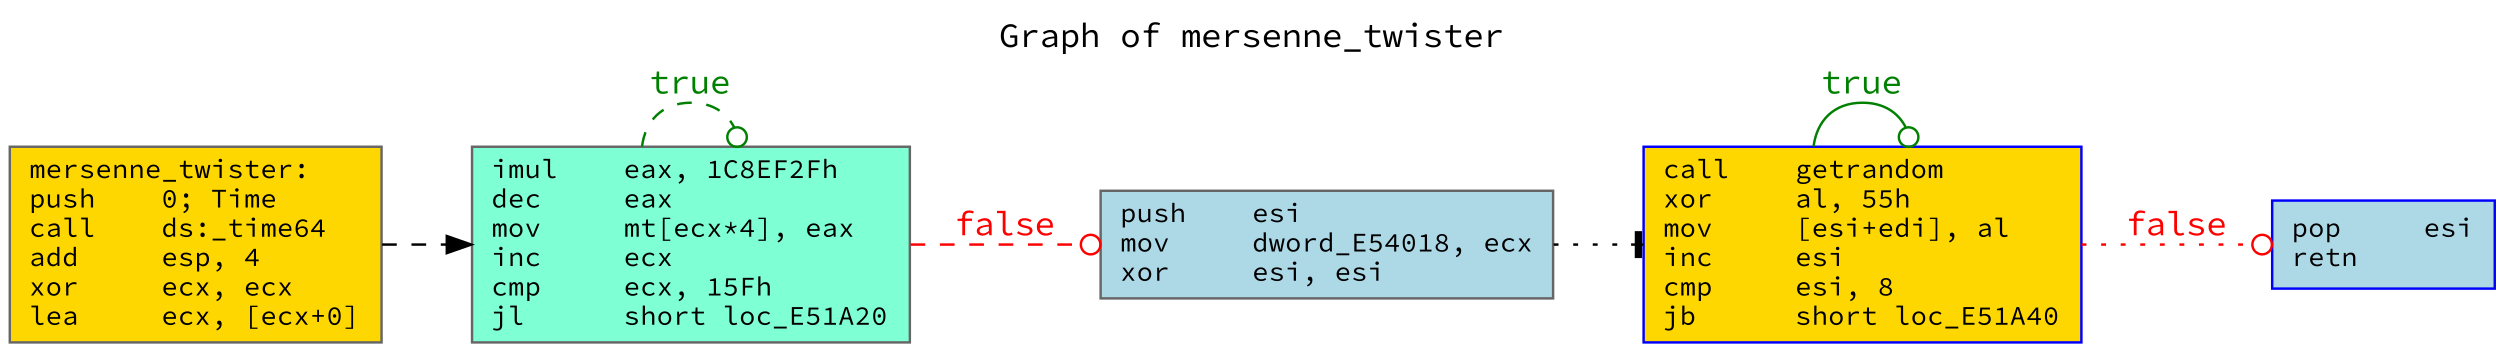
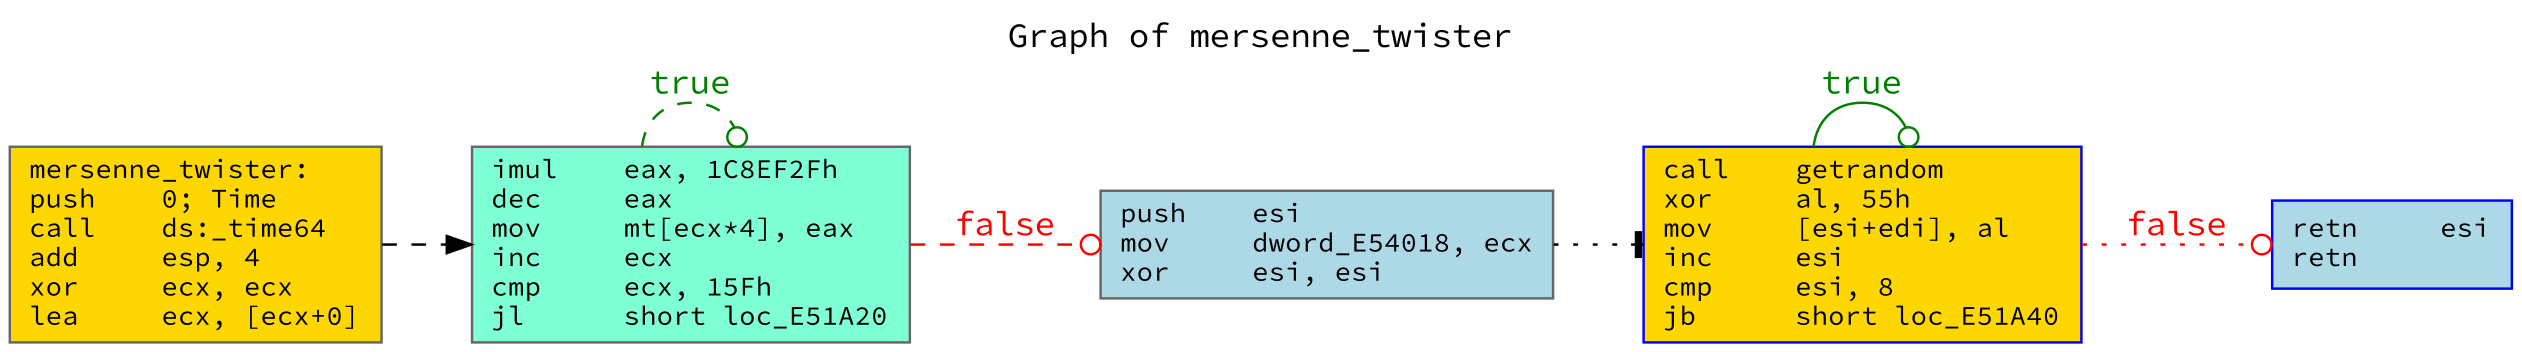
node "pop     esi retn": label "pop     esi retn" -> "retn     esi retn"
